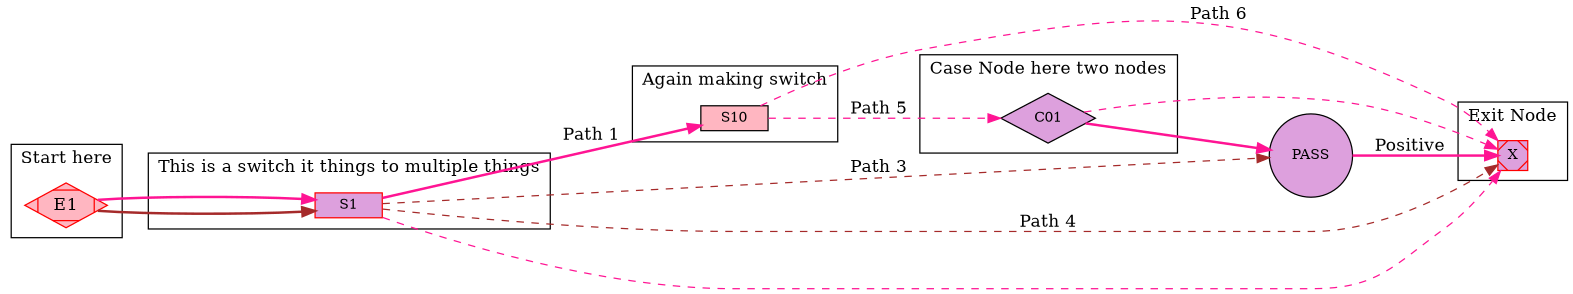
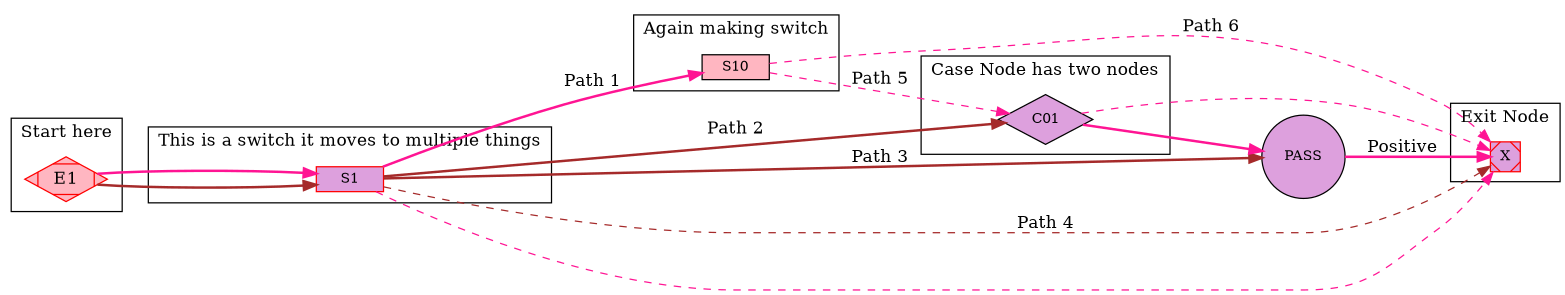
cluster "Case Node here two nodes": label "Case Node here two nodes" -> "Case Node has two nodes"
edge "S1" -> "C01": added, label "Path 2"
cluster "This is a switch it things to multiple things": label "This is a switch it things to multiple things" -> "This is a switch it moves to multiple things"
edge "S1" -> "PASS": style dashed -> bold
